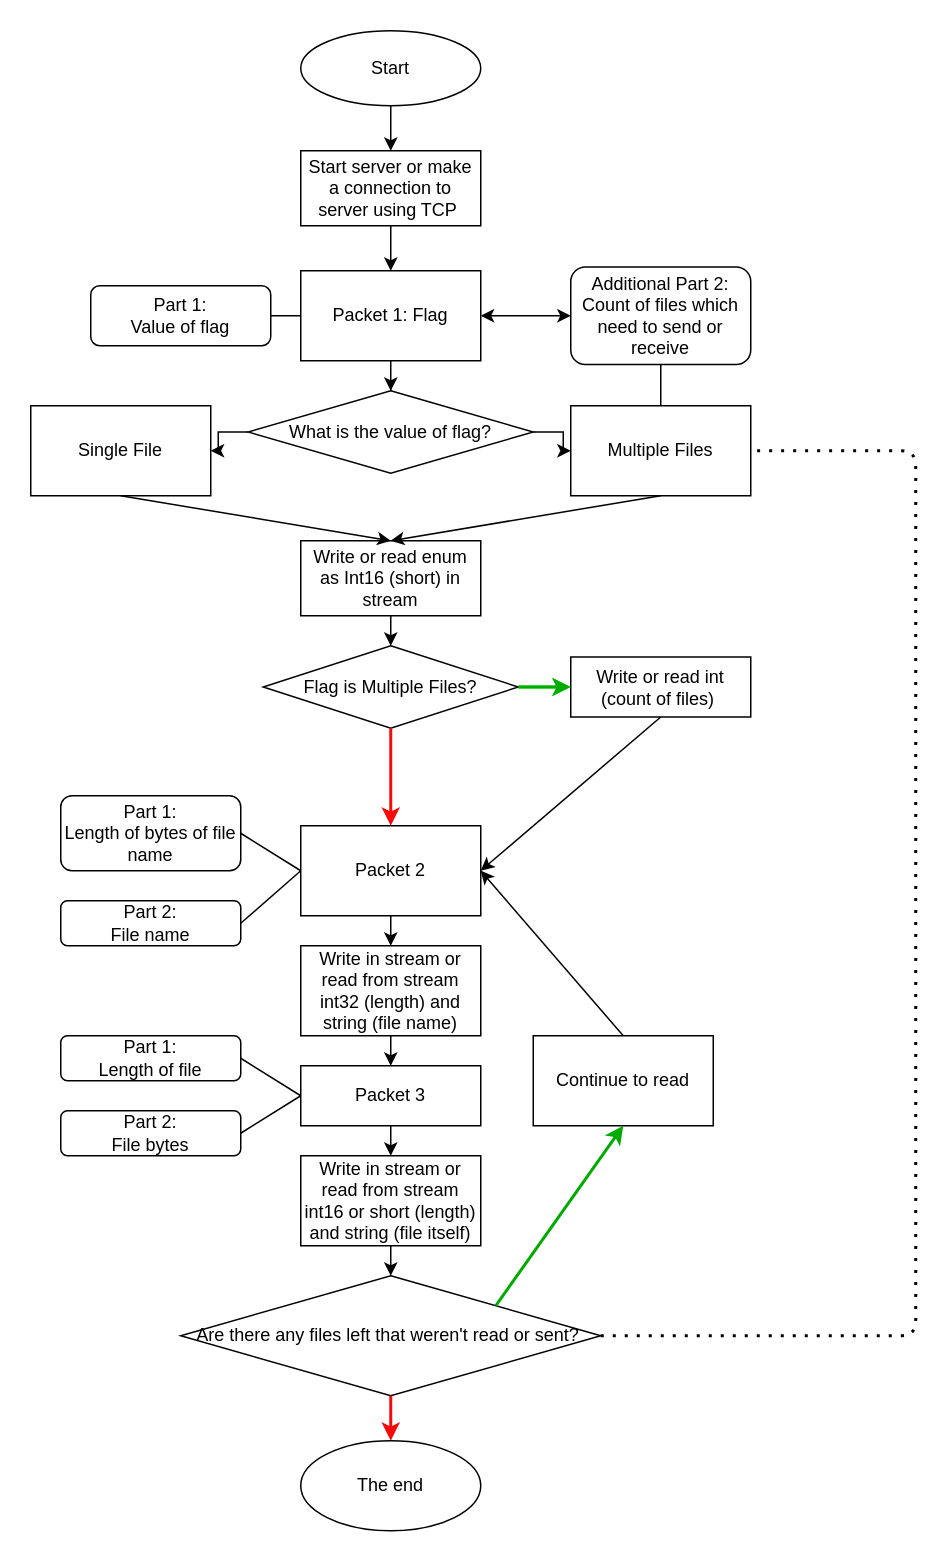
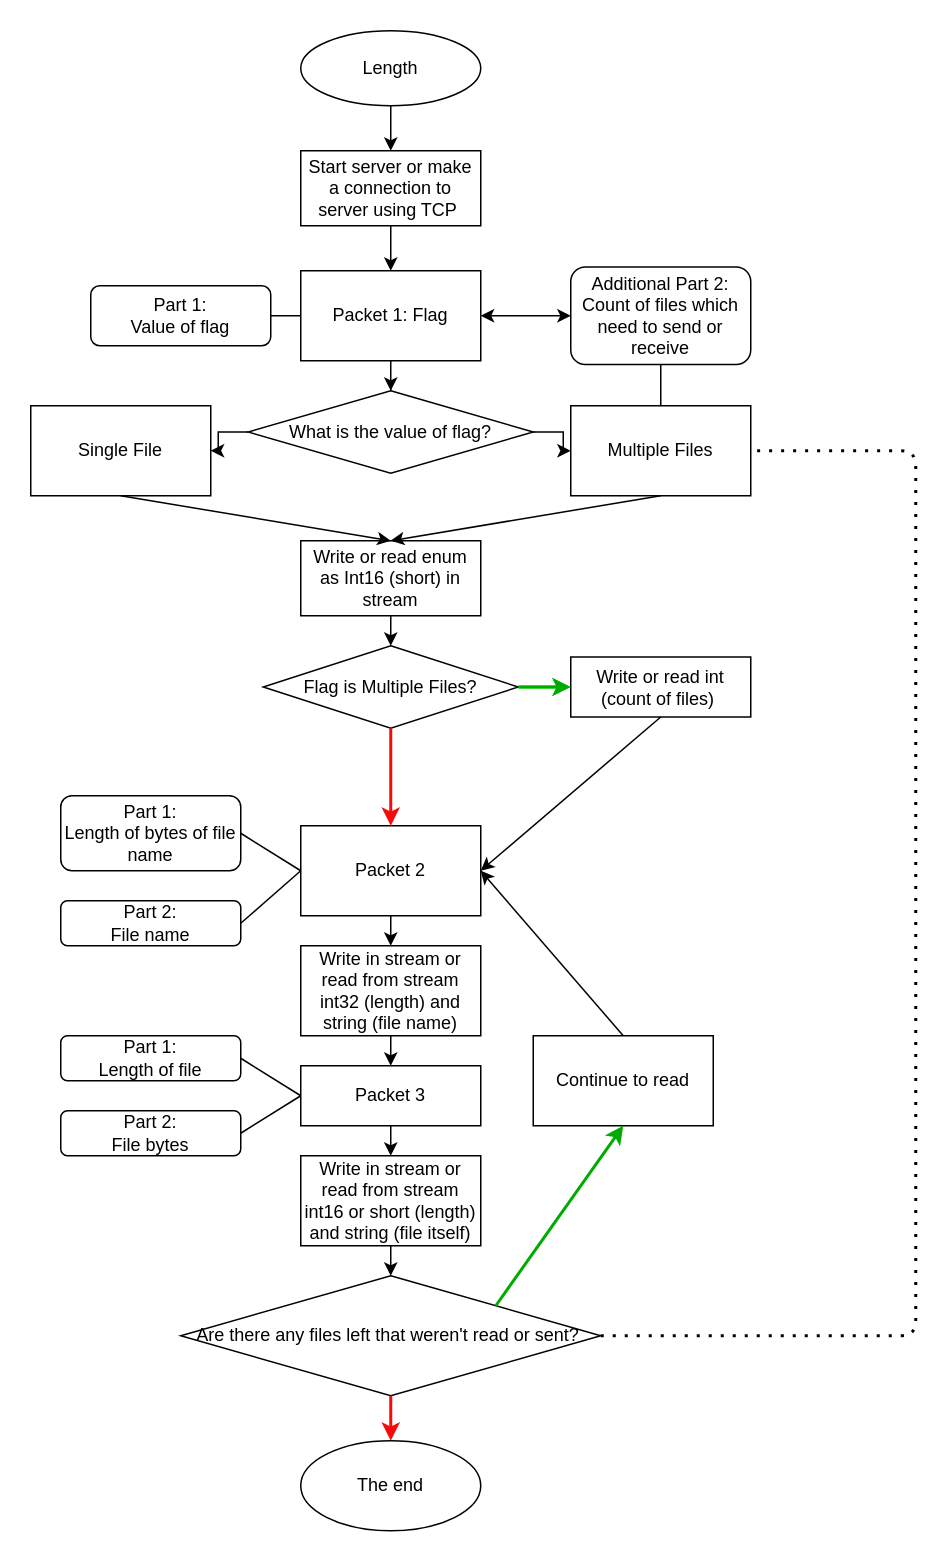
node "Start": label "Start" -> "Length"
